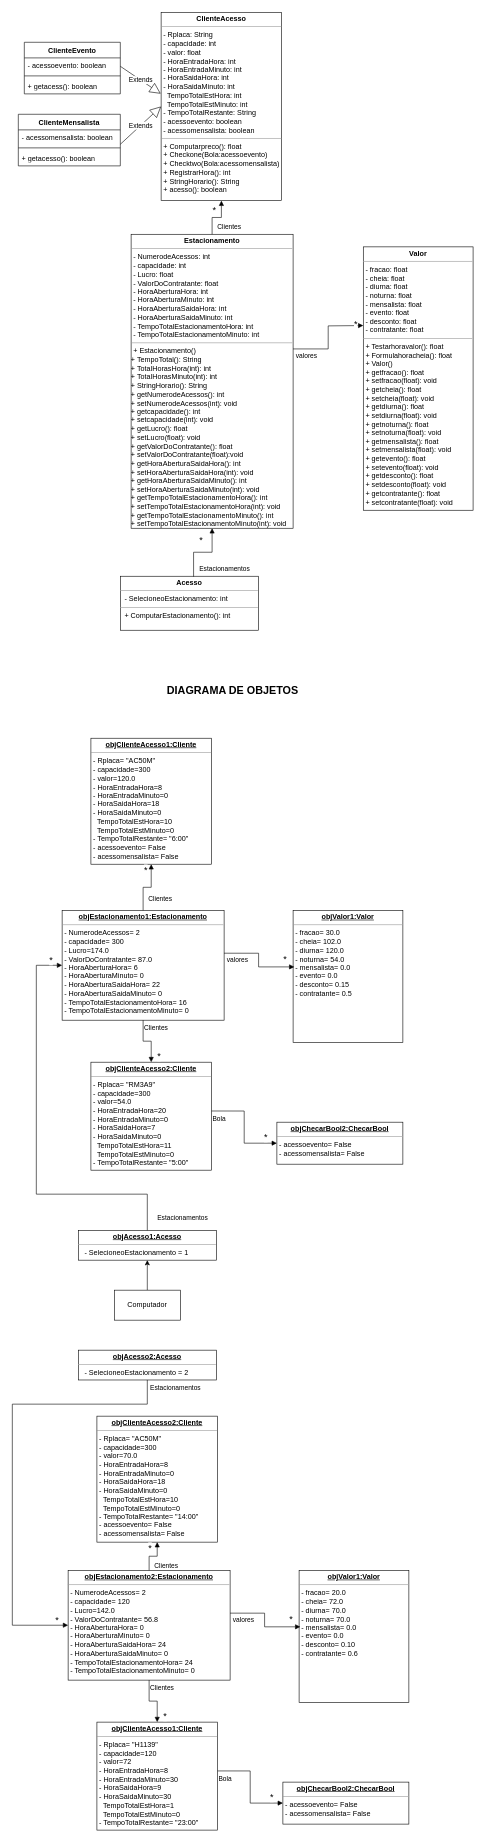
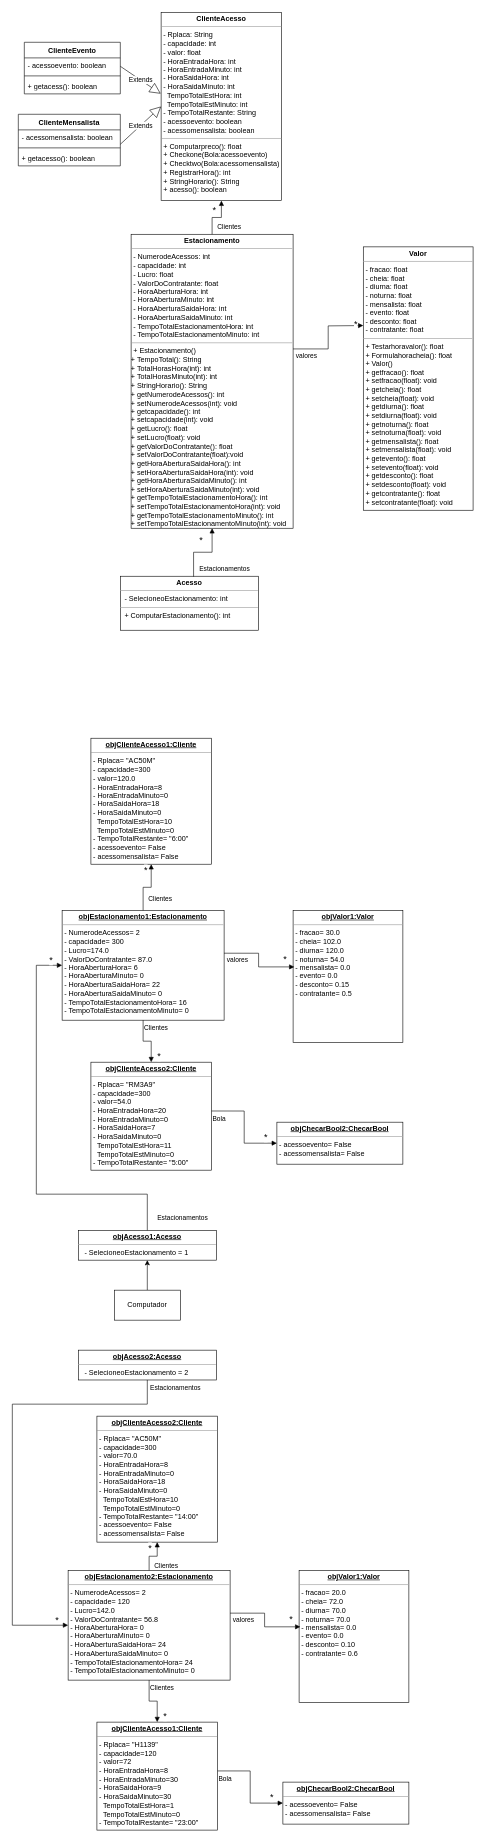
node "DIAGRAMA DE OBJETOS": removed
